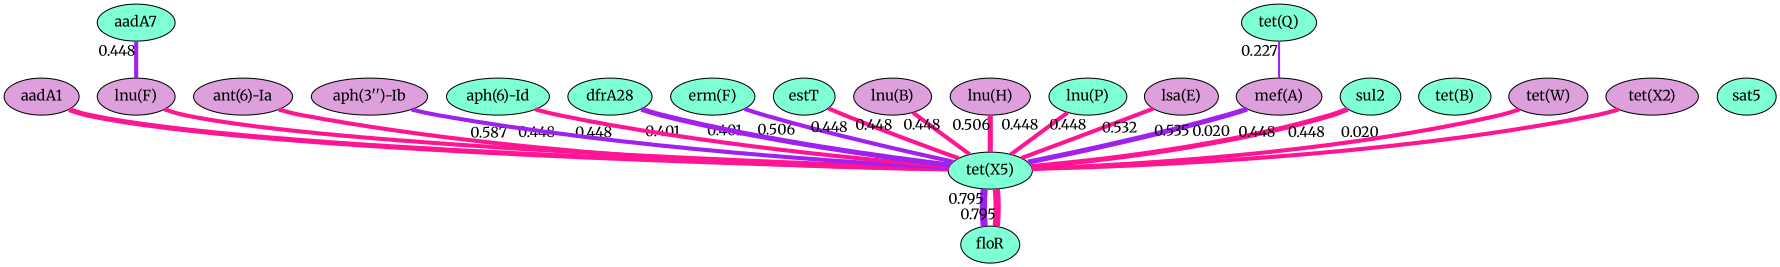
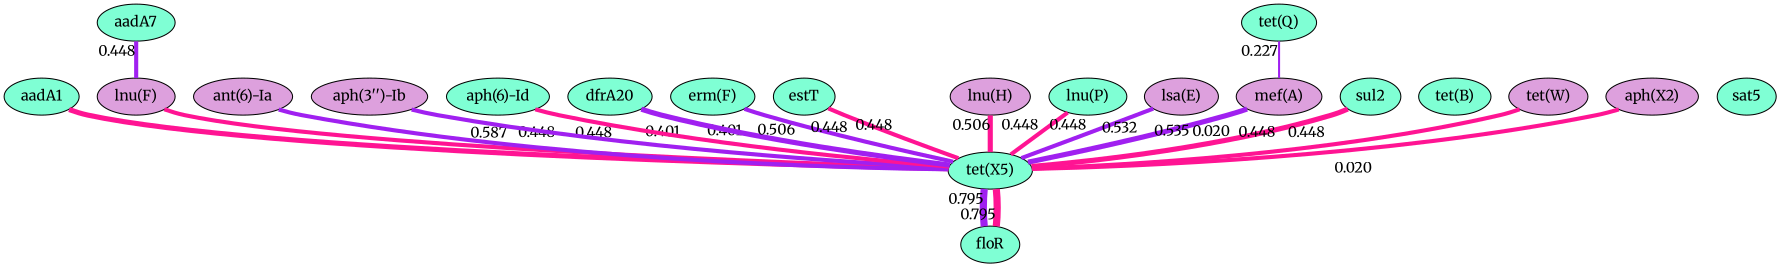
node "aadA1": fillcolor plum -> aquamarine
node "dfrA28": label "dfrA28" -> "dfrA20"
node "lnu(B)": removed
node "tet(X2)": label "tet(X2)" -> "aph(X2)"
edge "lsa(E)" -- "tet(X5)": color deeppink -> purple
edge "ant(6)-Ia" -- "tet(X5)": color deeppink -> purple
edge "sat5" -- "tet(X5)": now "sat5" -- "floR"
